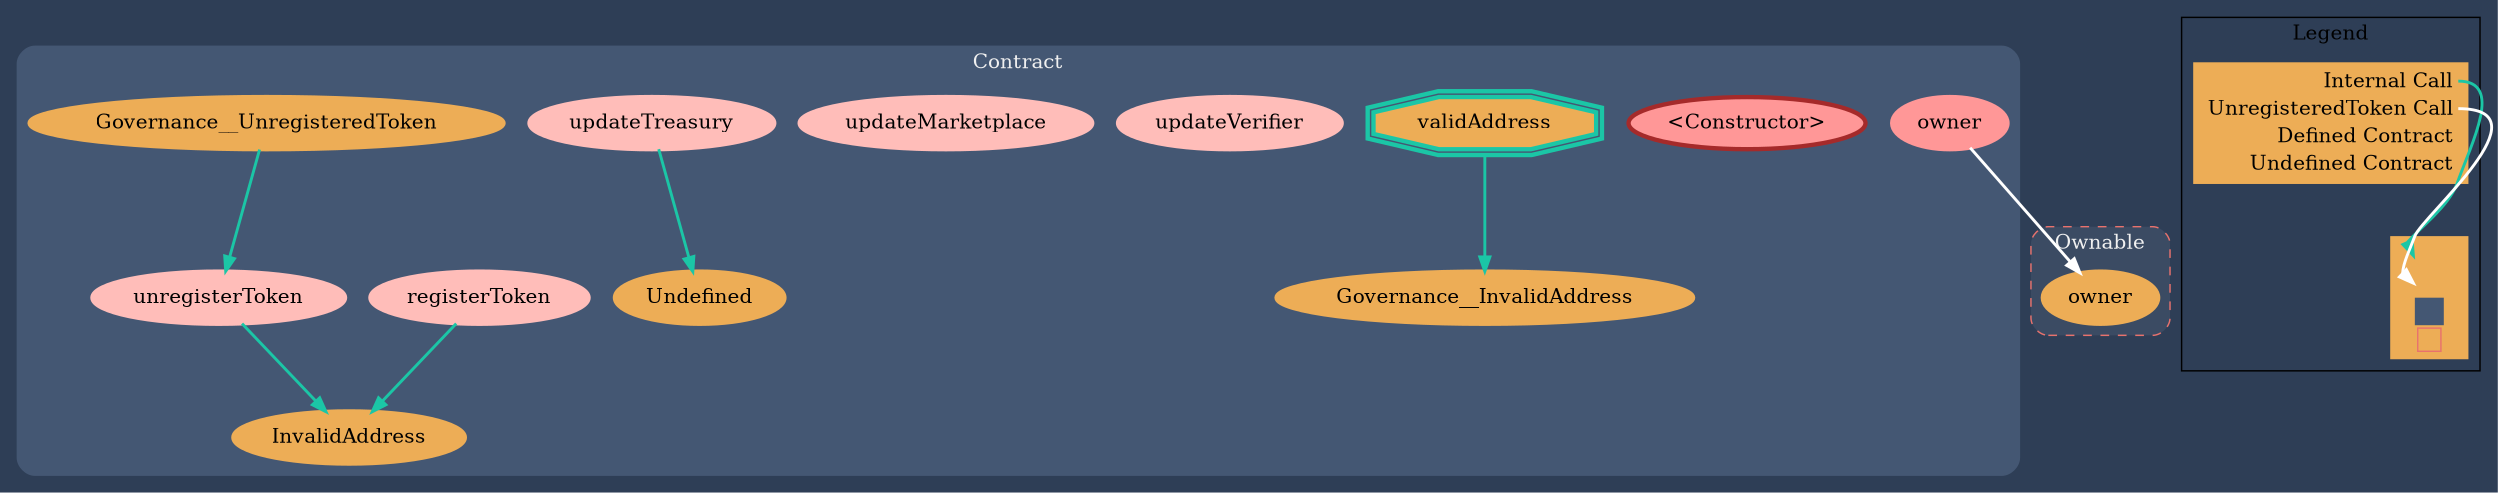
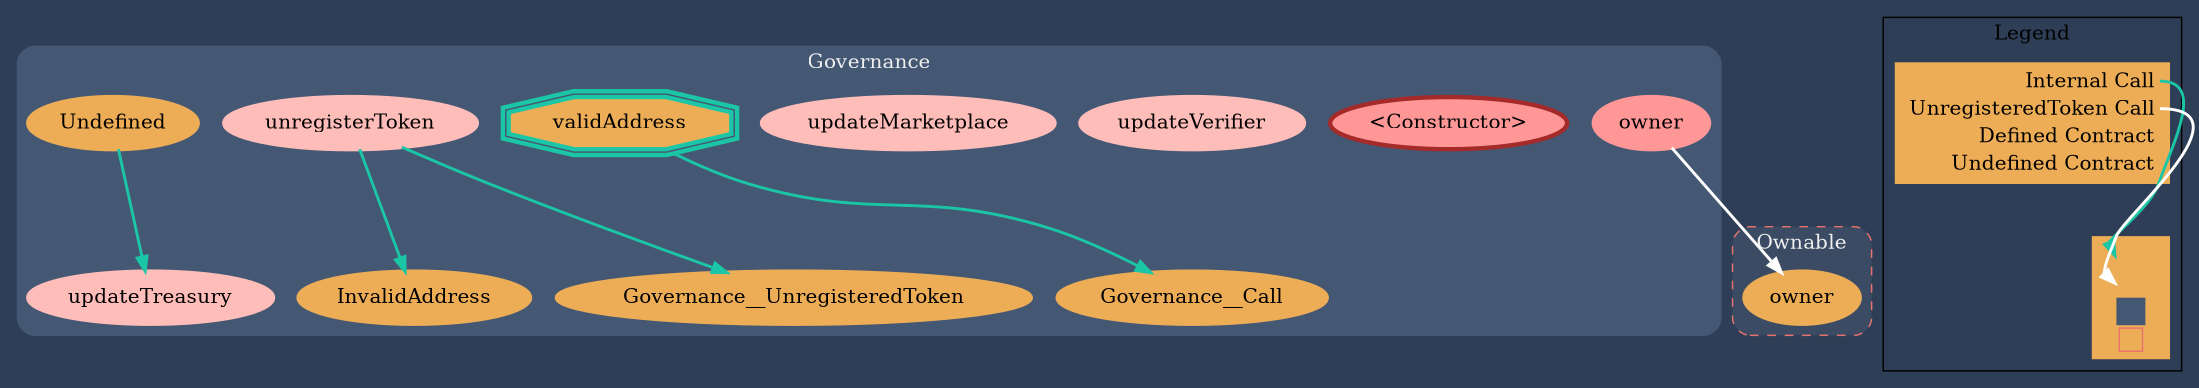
cluster "Contract": label "Contract" -> "Governance"
edge "Governance__UnregisteredToken" -> "unregisterToken": reversed
edge "updateTreasury" -> "Undefined": reversed
node "registerToken": removed
node "Governance__InvalidAddress": label "Governance__InvalidAddress" -> "Governance__Call"
